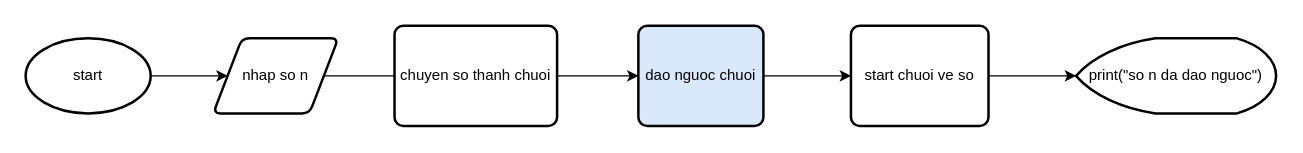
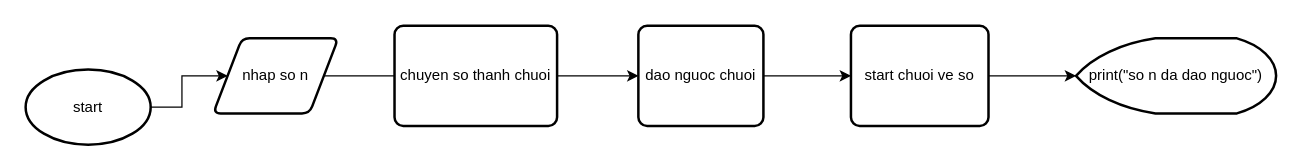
node "start": moved (88, 76) -> (88, 107)
node "dao nguoc chuoi": fillcolor #dae8fc -> #ffffff
